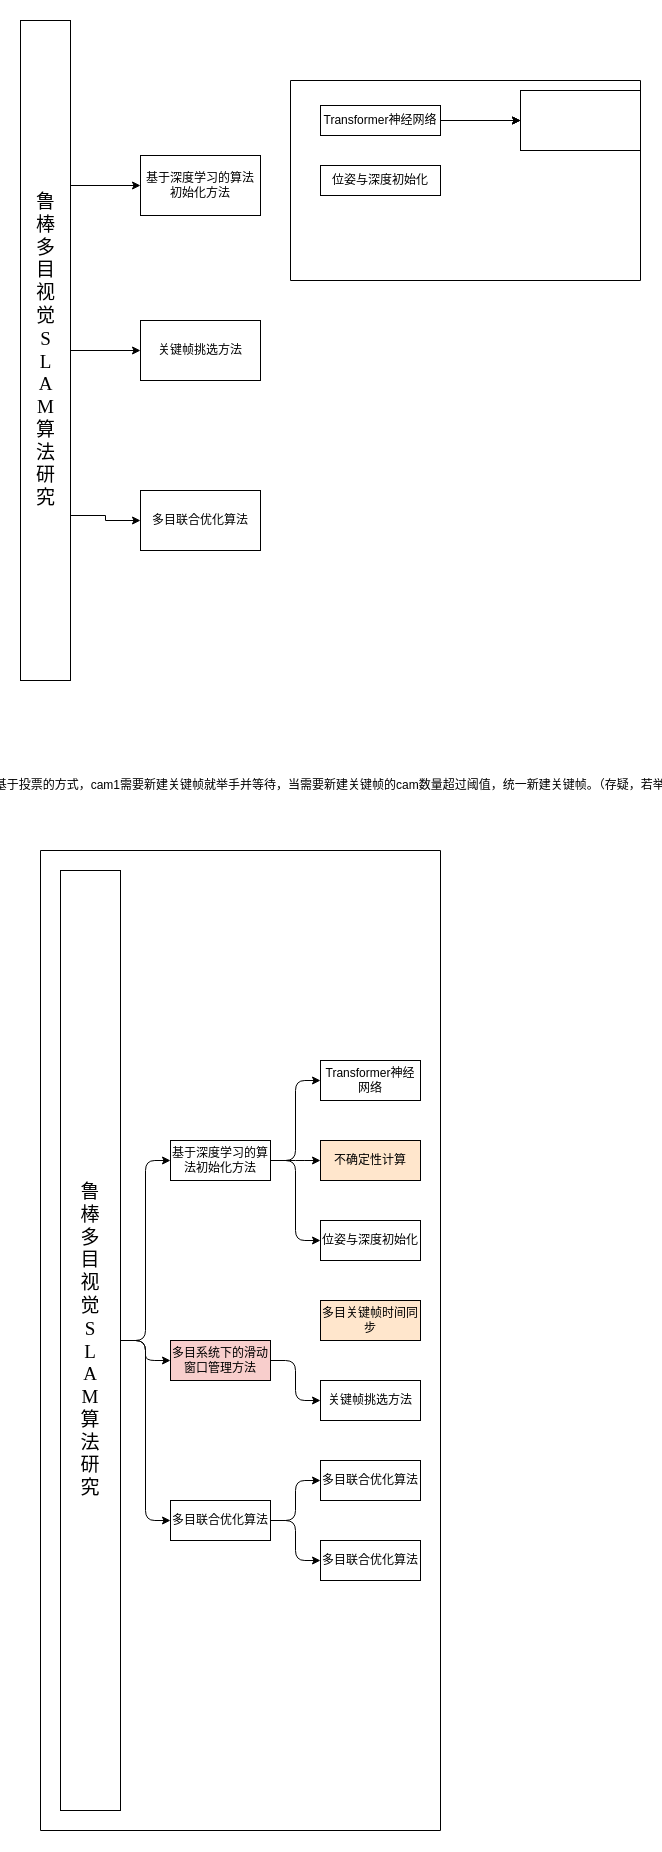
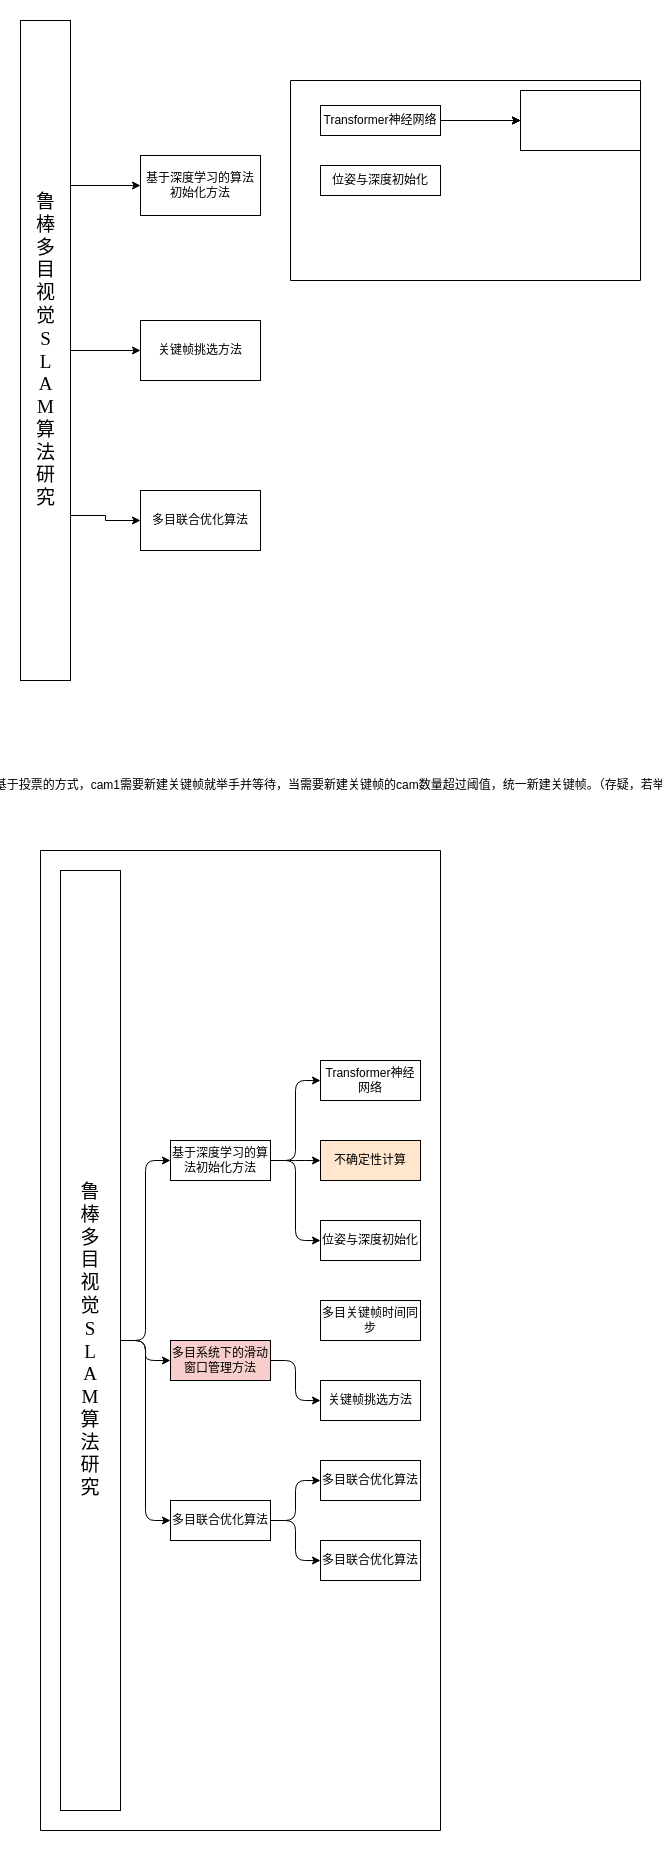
node "多目关键帧时间同步": fillcolor #ffe6cc -> #ffffff
